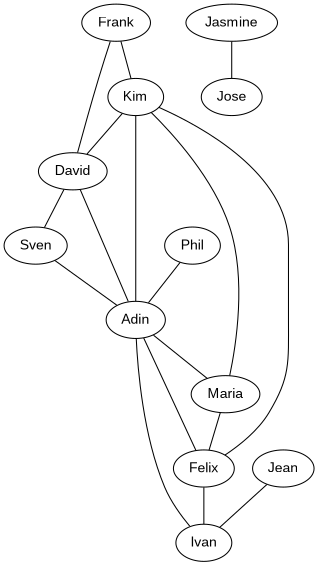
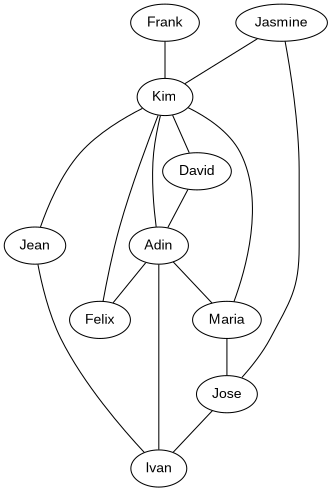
edge "Jasmine" -- "Kim": added
edge "Frank" -- "David": removed
edge "Kim" -- "Jean": added
node "Sven": removed
node "Phil": removed
edge "Maria" -- "Felix": now "Maria" -- "Jose"
edge "Felix" -- "Ivan": now "Jose" -- "Ivan"
